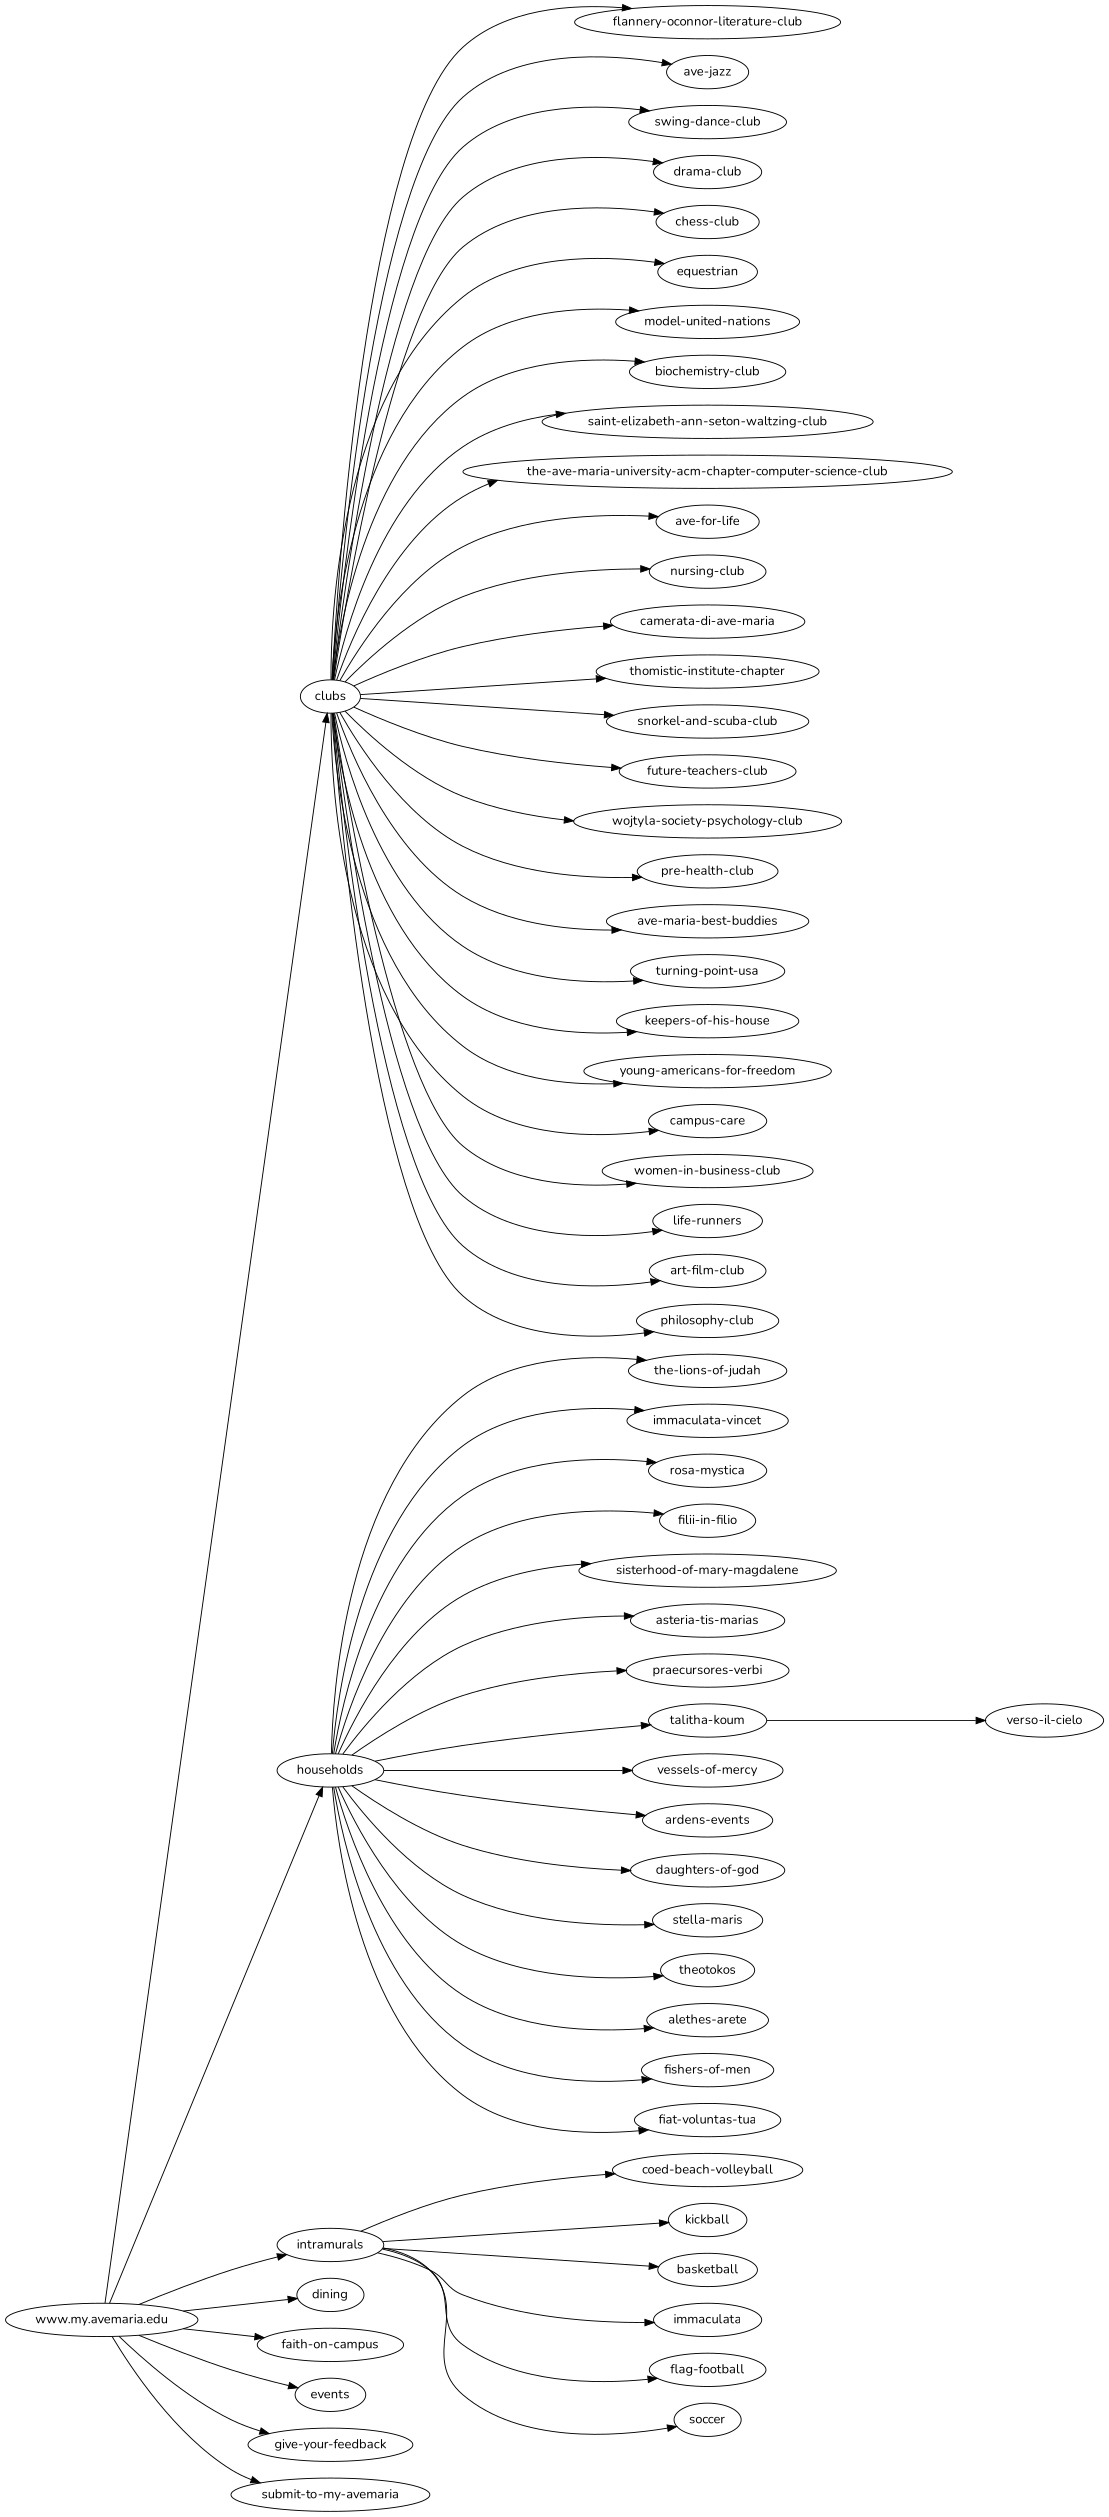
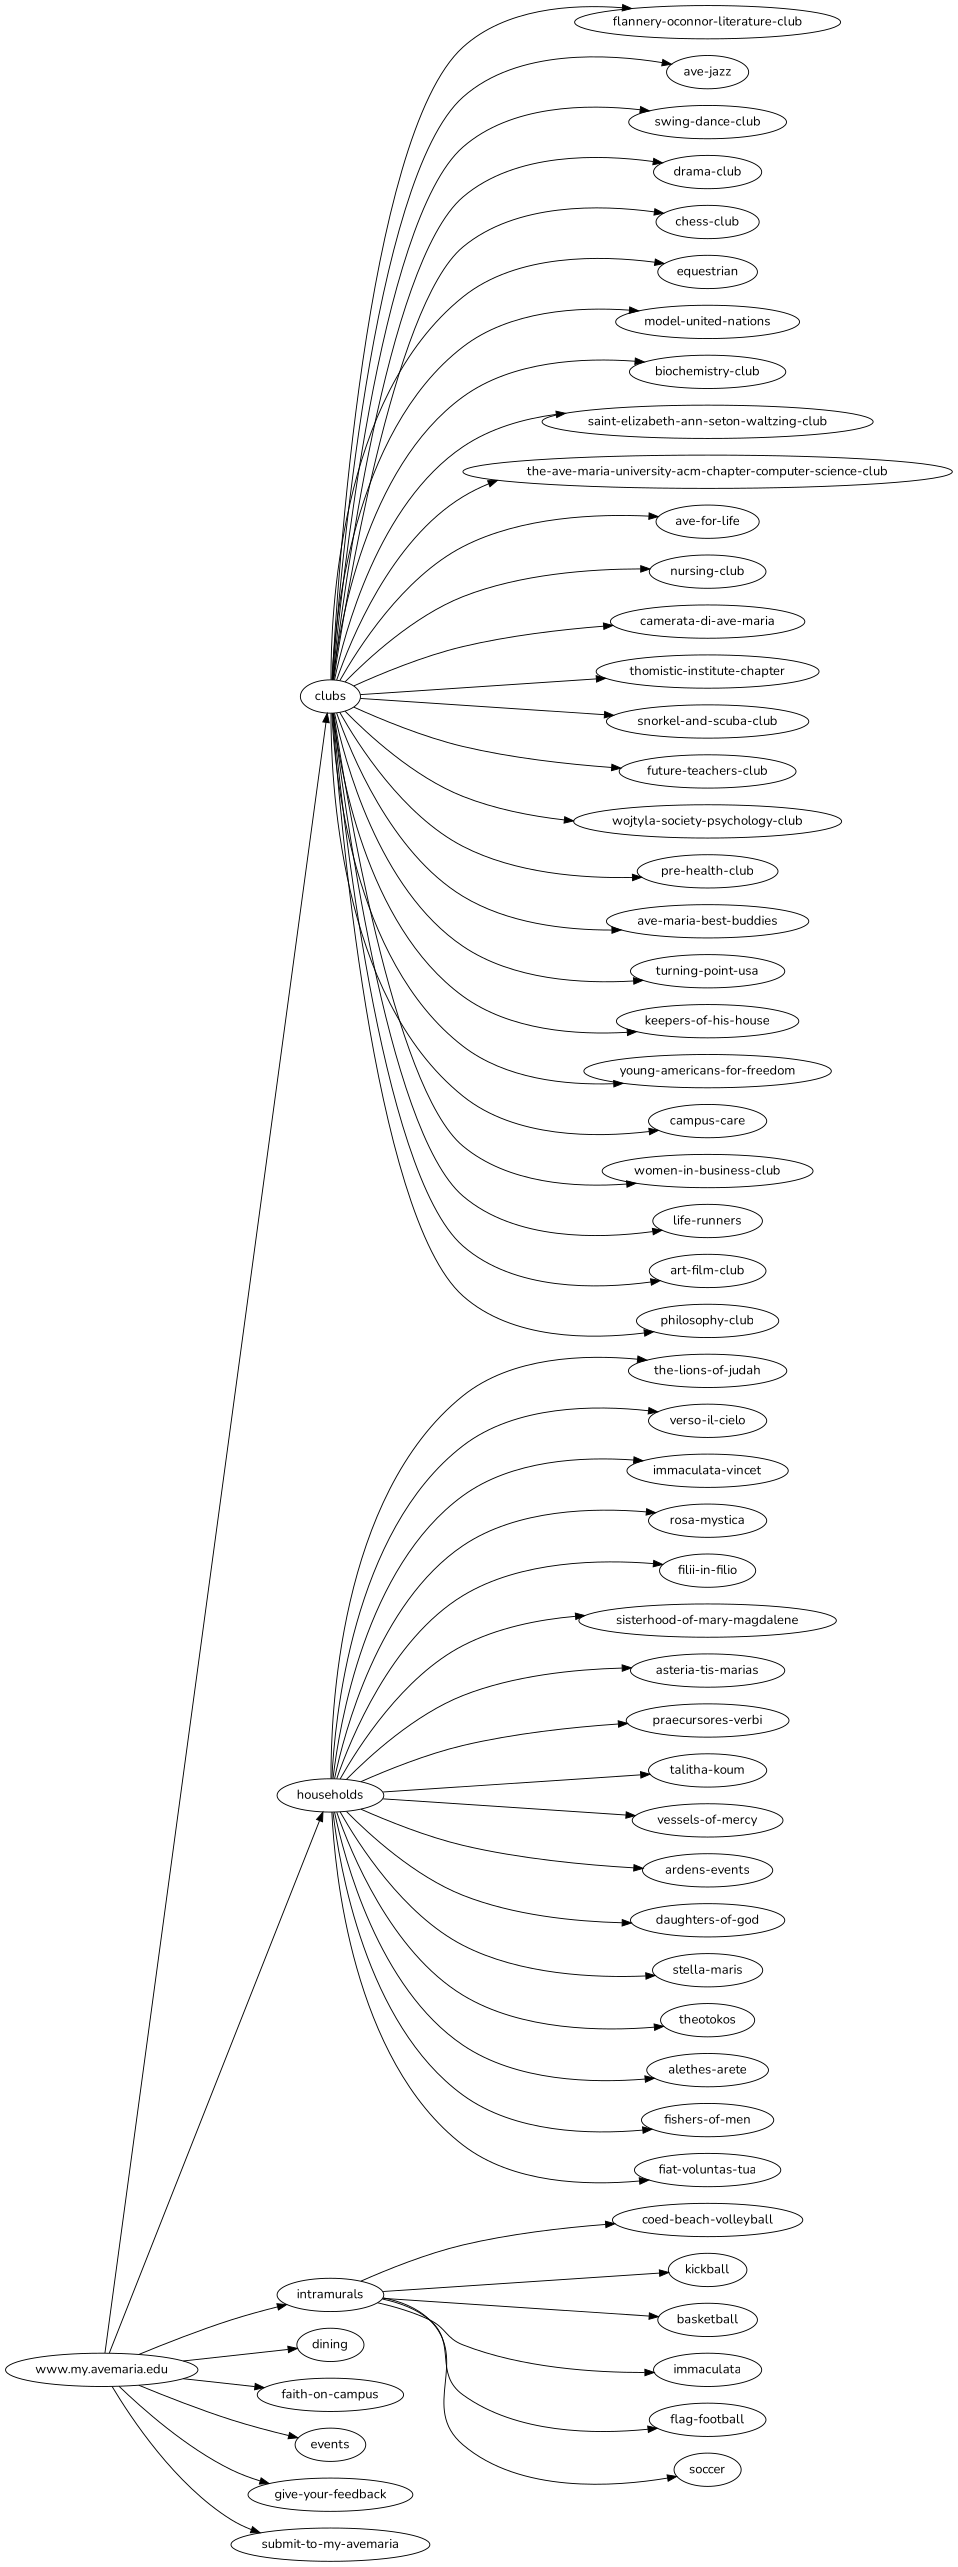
edge "talitha-koum" -> "verso-il-cielo": now "households" -> "verso-il-cielo"
